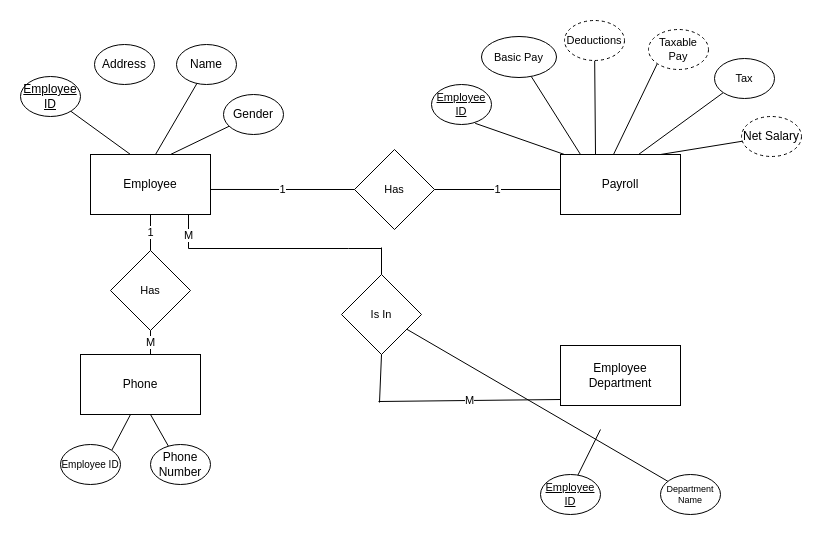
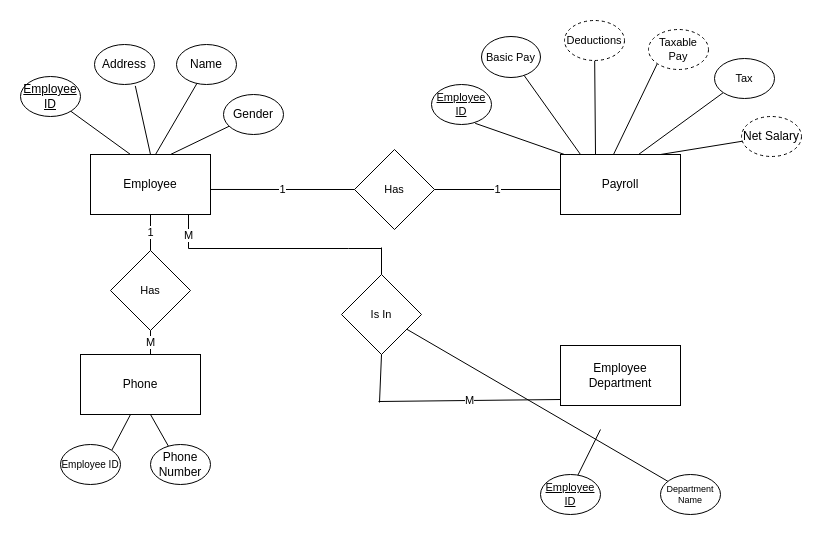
node "Basic Pay": size 75x41 -> 59x41
edge "Address" -- "Employee": added
